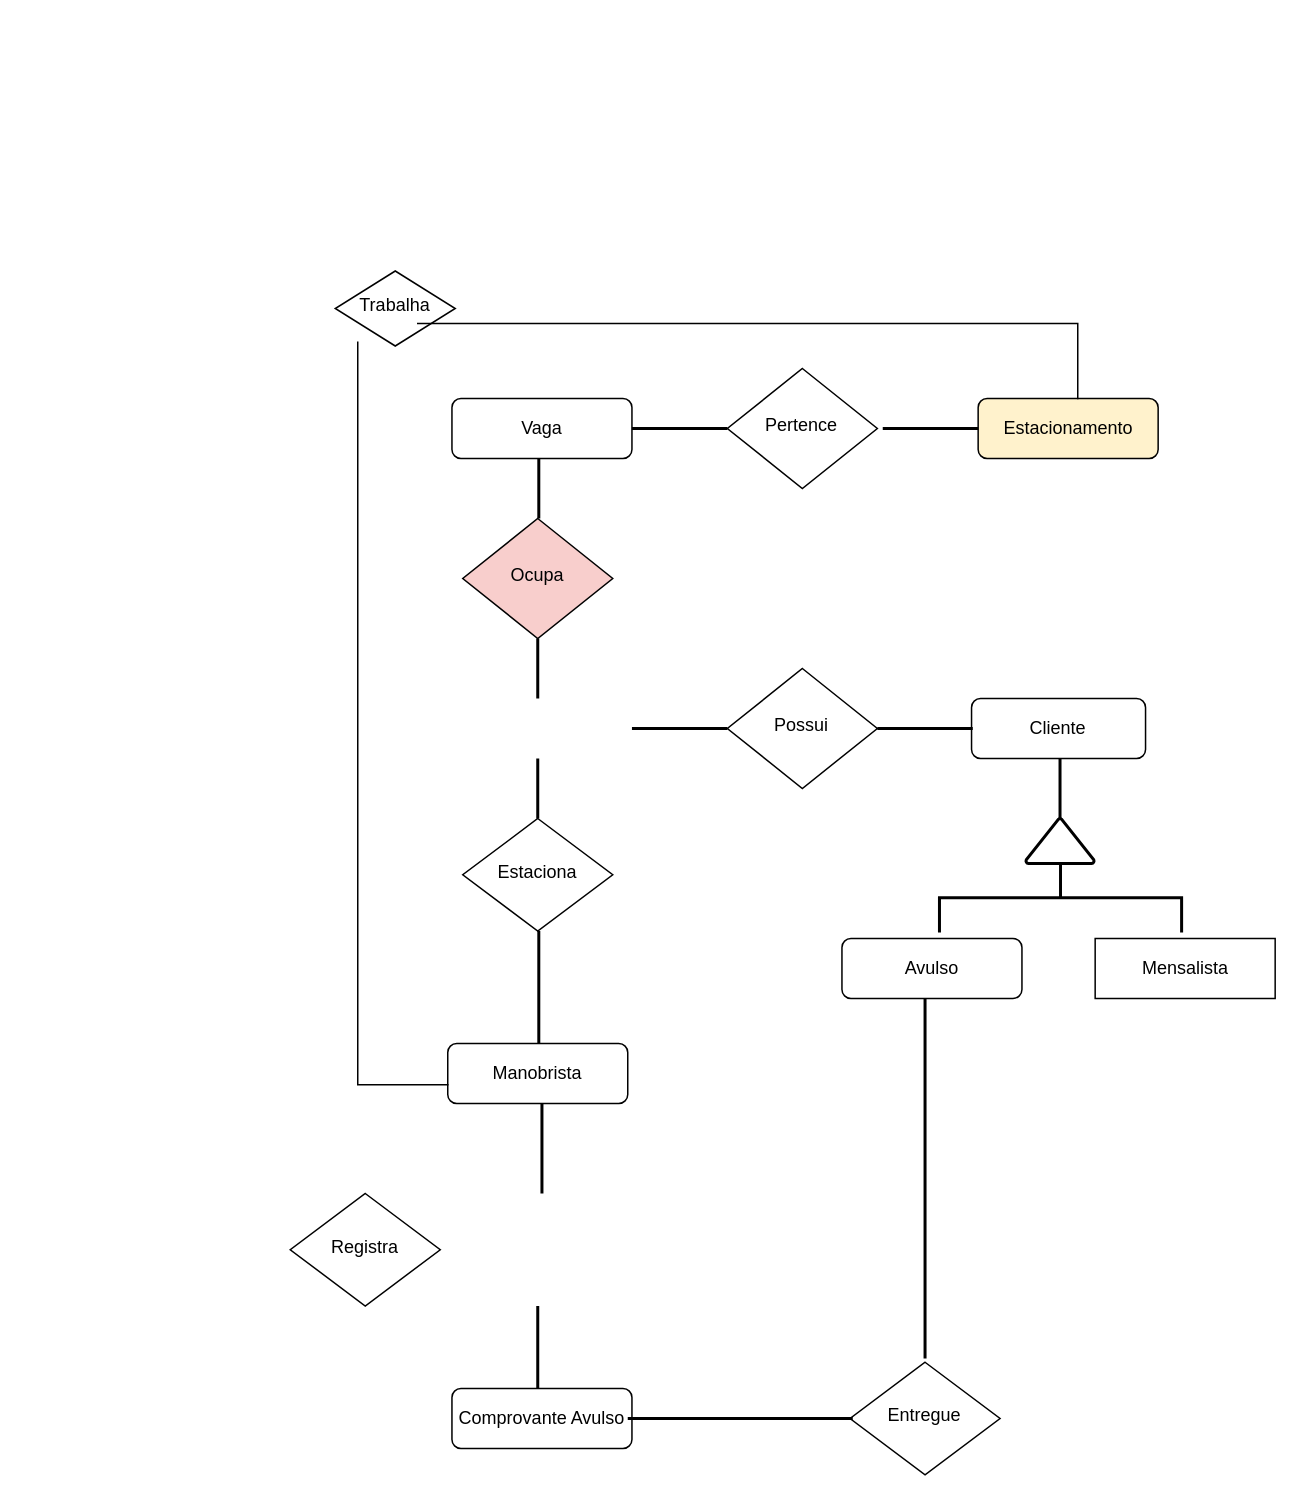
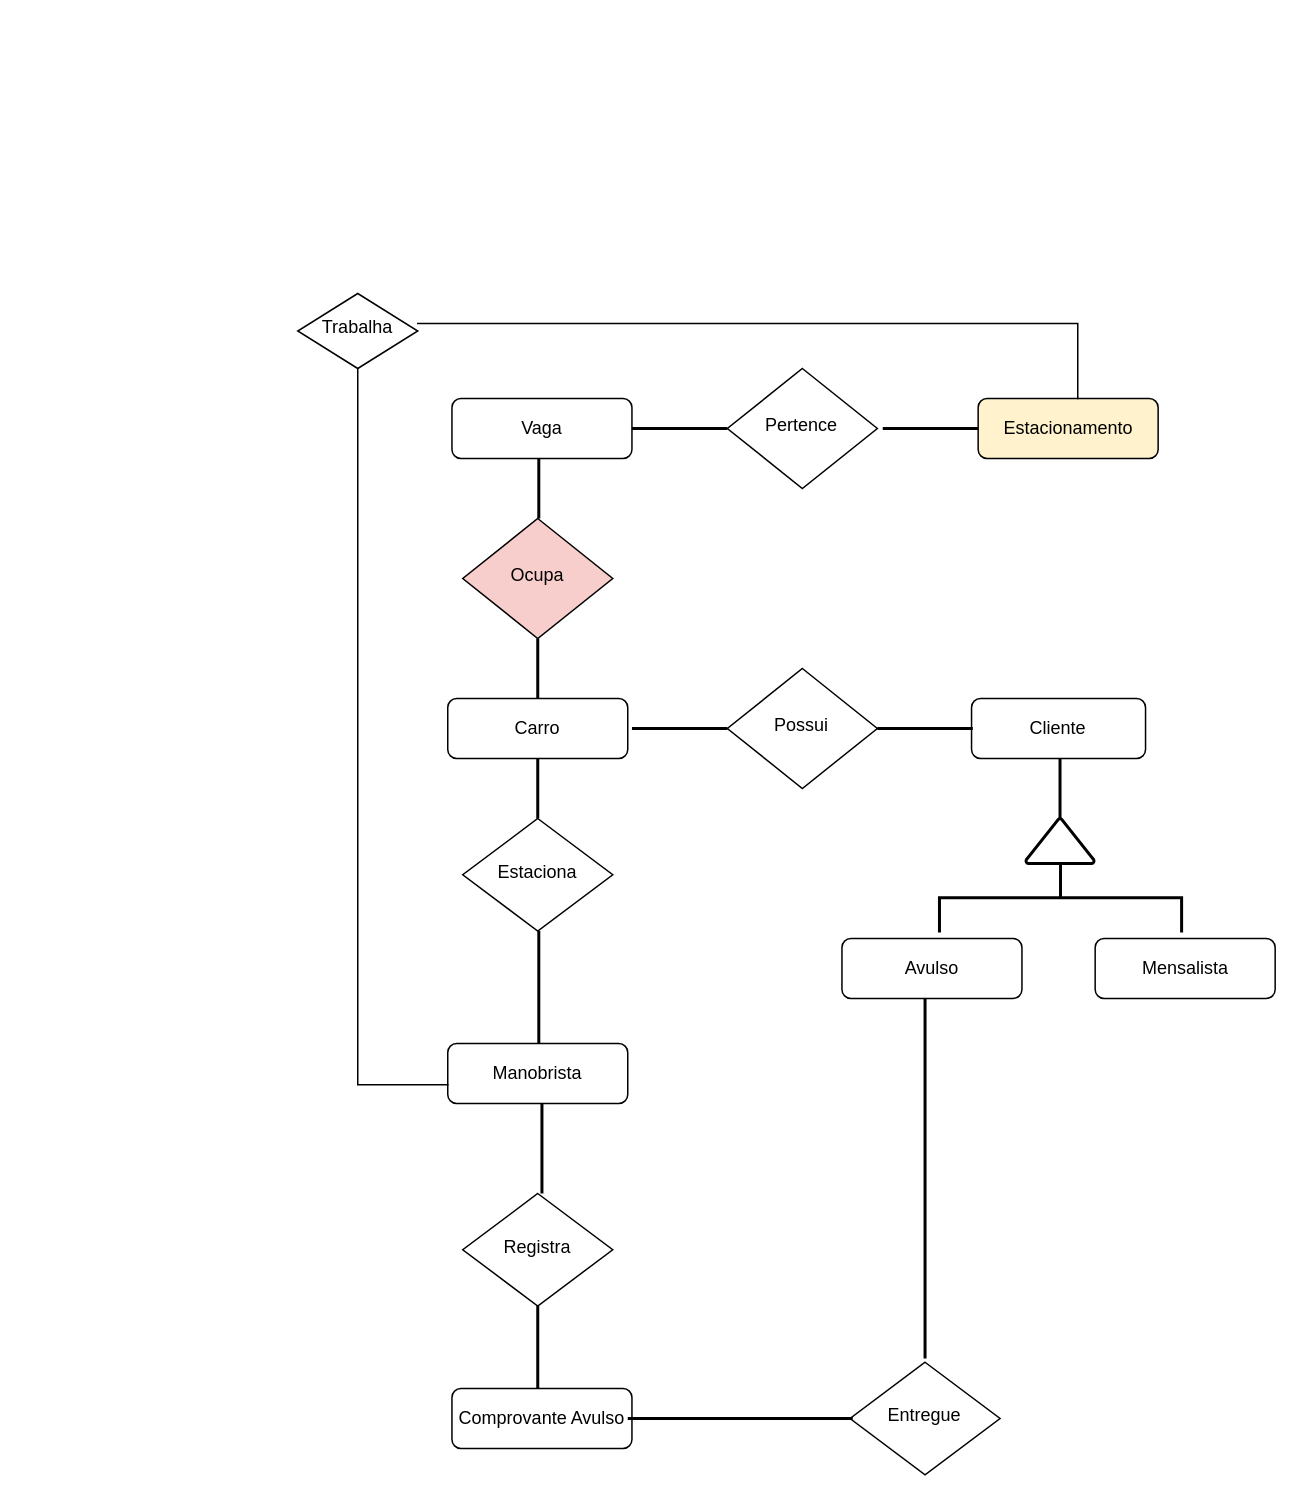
node "Trabalha": moved (395, 308) -> (358, 331)
node "Carro": added
node "Mensalista": shape rectangle -> rounded rectangle
node "Registra": moved (365, 1250) -> (538, 1250)
